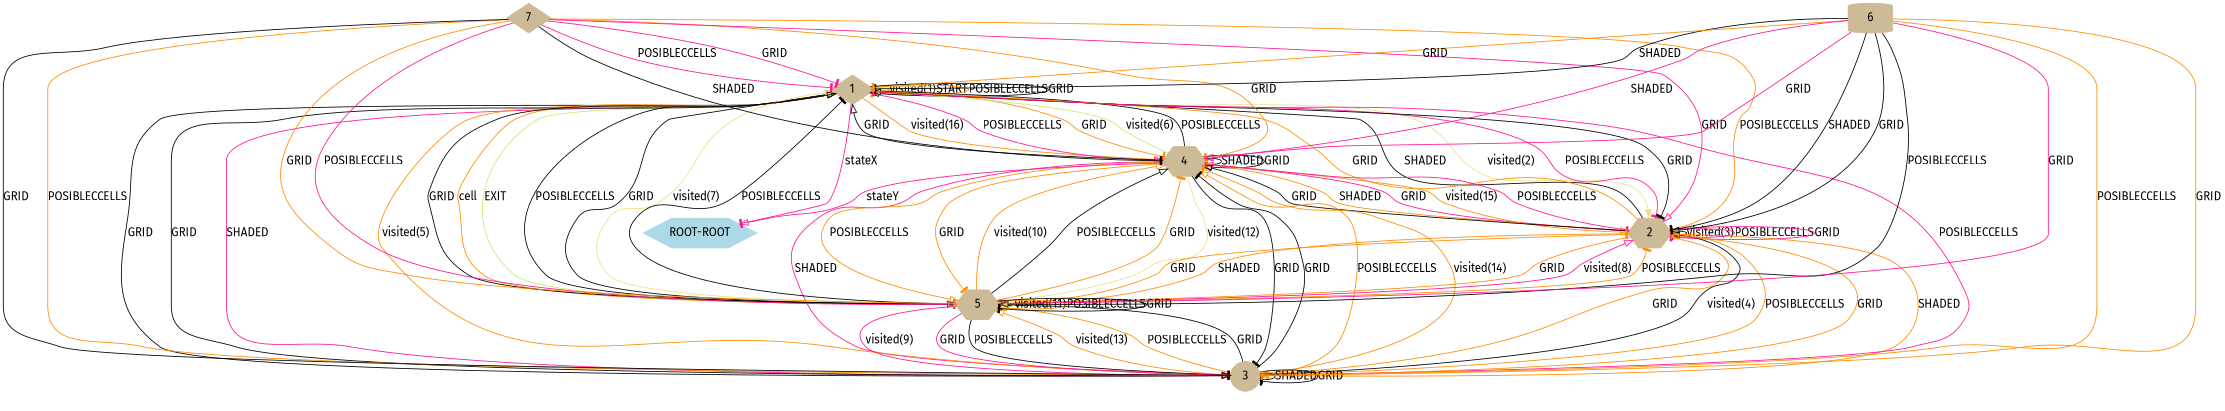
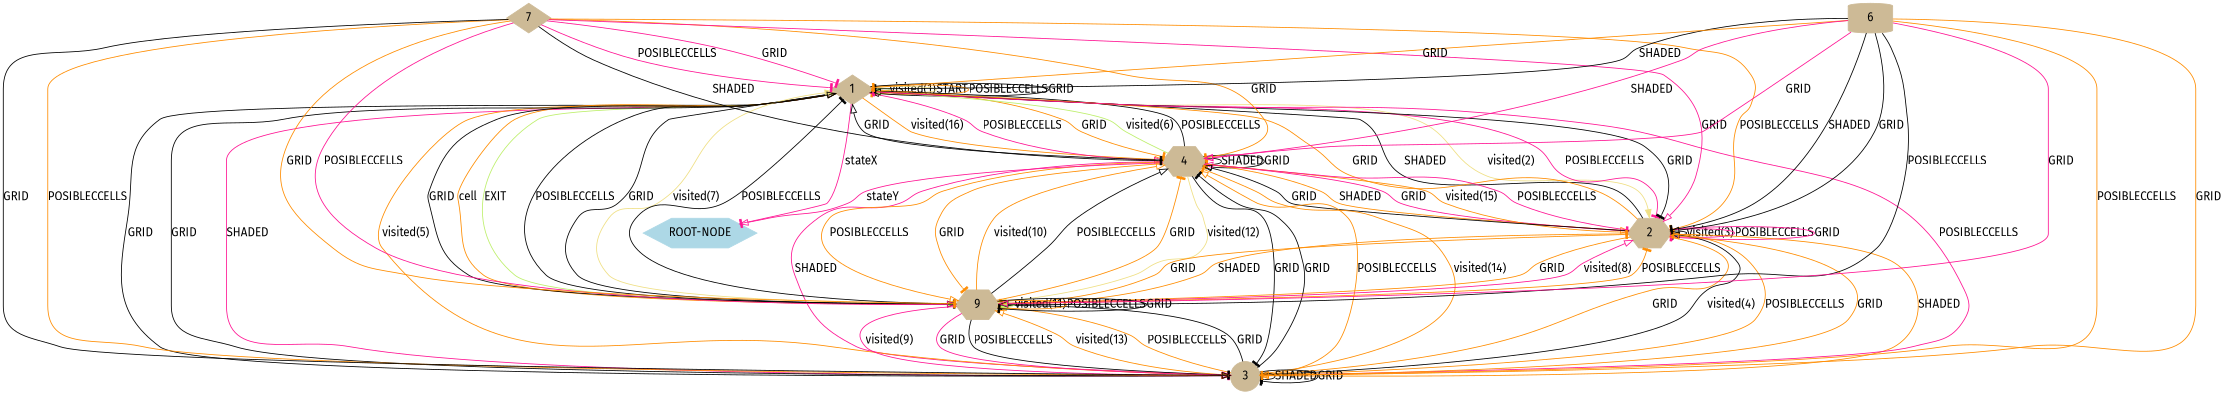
node "ROOT-ROOT": label "ROOT-ROOT" -> "ROOT-NODE"
node "5": label "5" -> "9"
